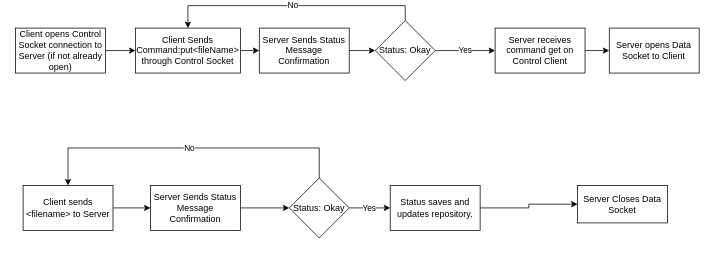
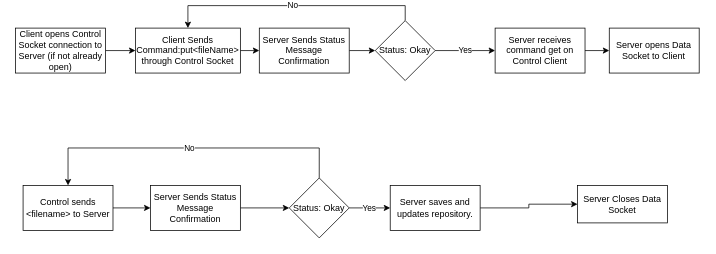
node "Client sends <filename> to Server": label "Client sends <filename> to Server" -> "Control sends <filename> to Server"
node "Status saves and updates repository.": label "Status saves and updates repository." -> "Server saves and updates repository."
